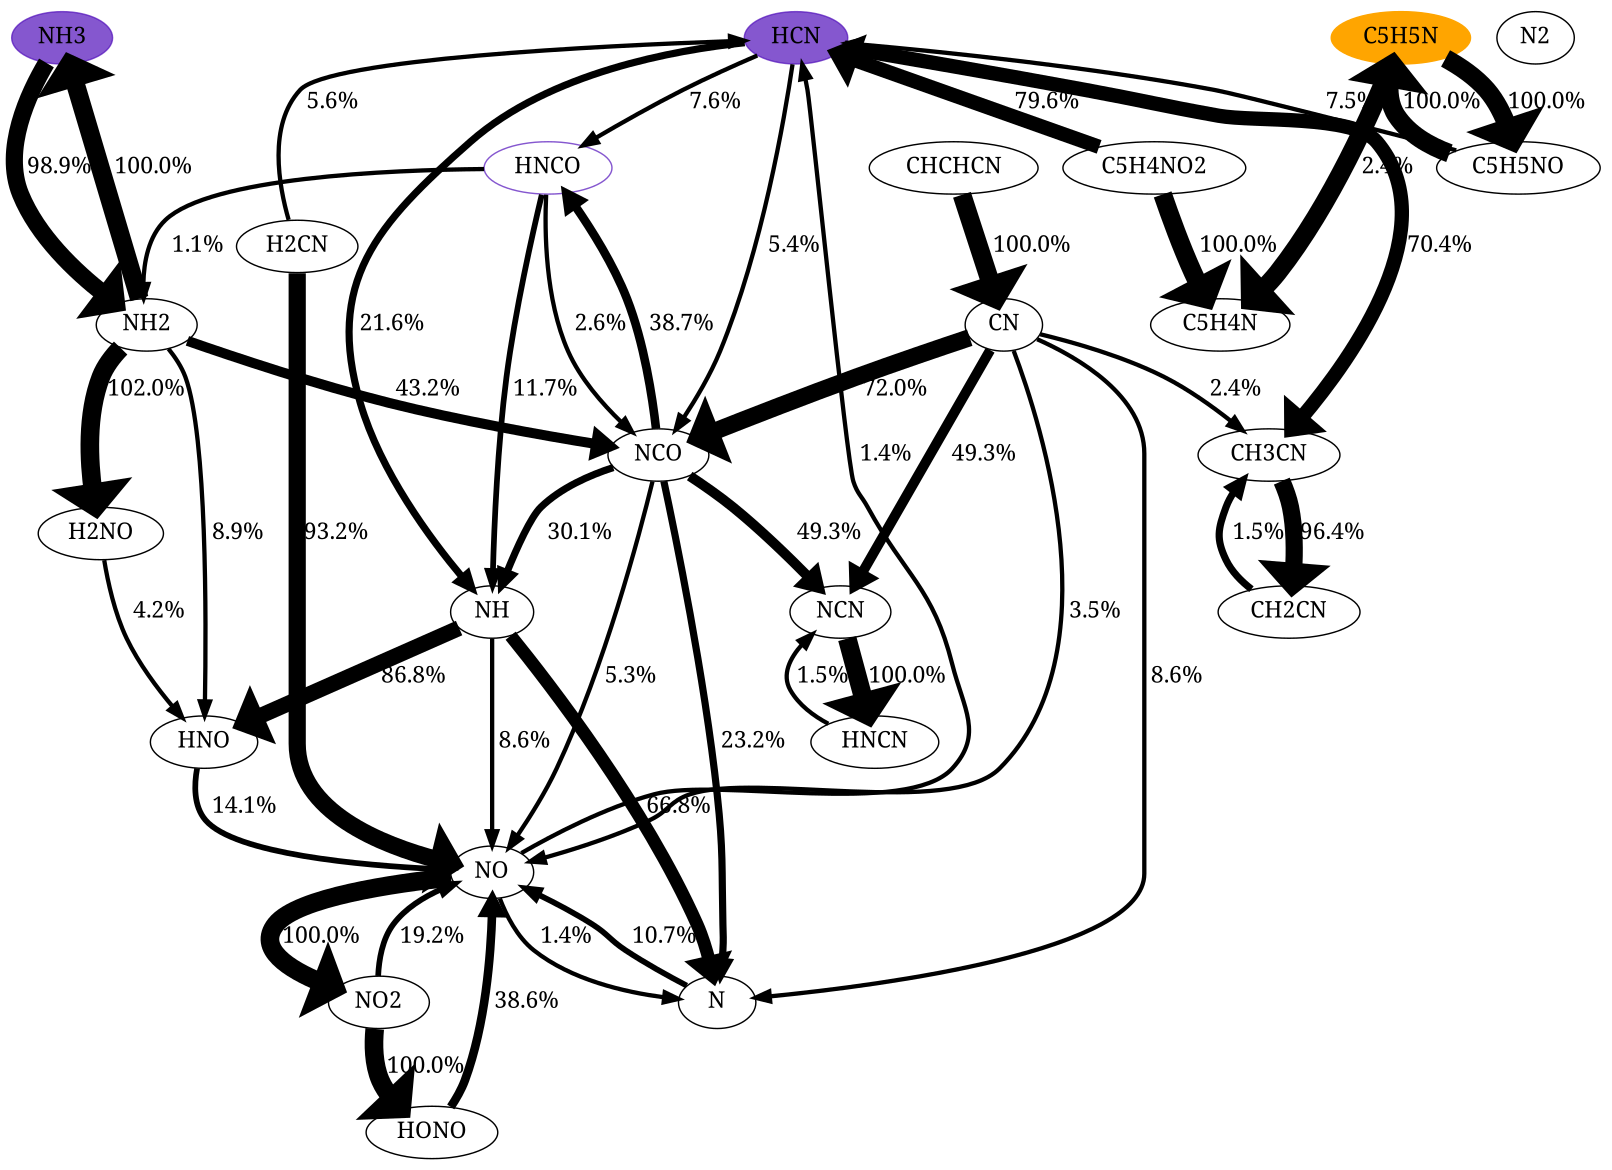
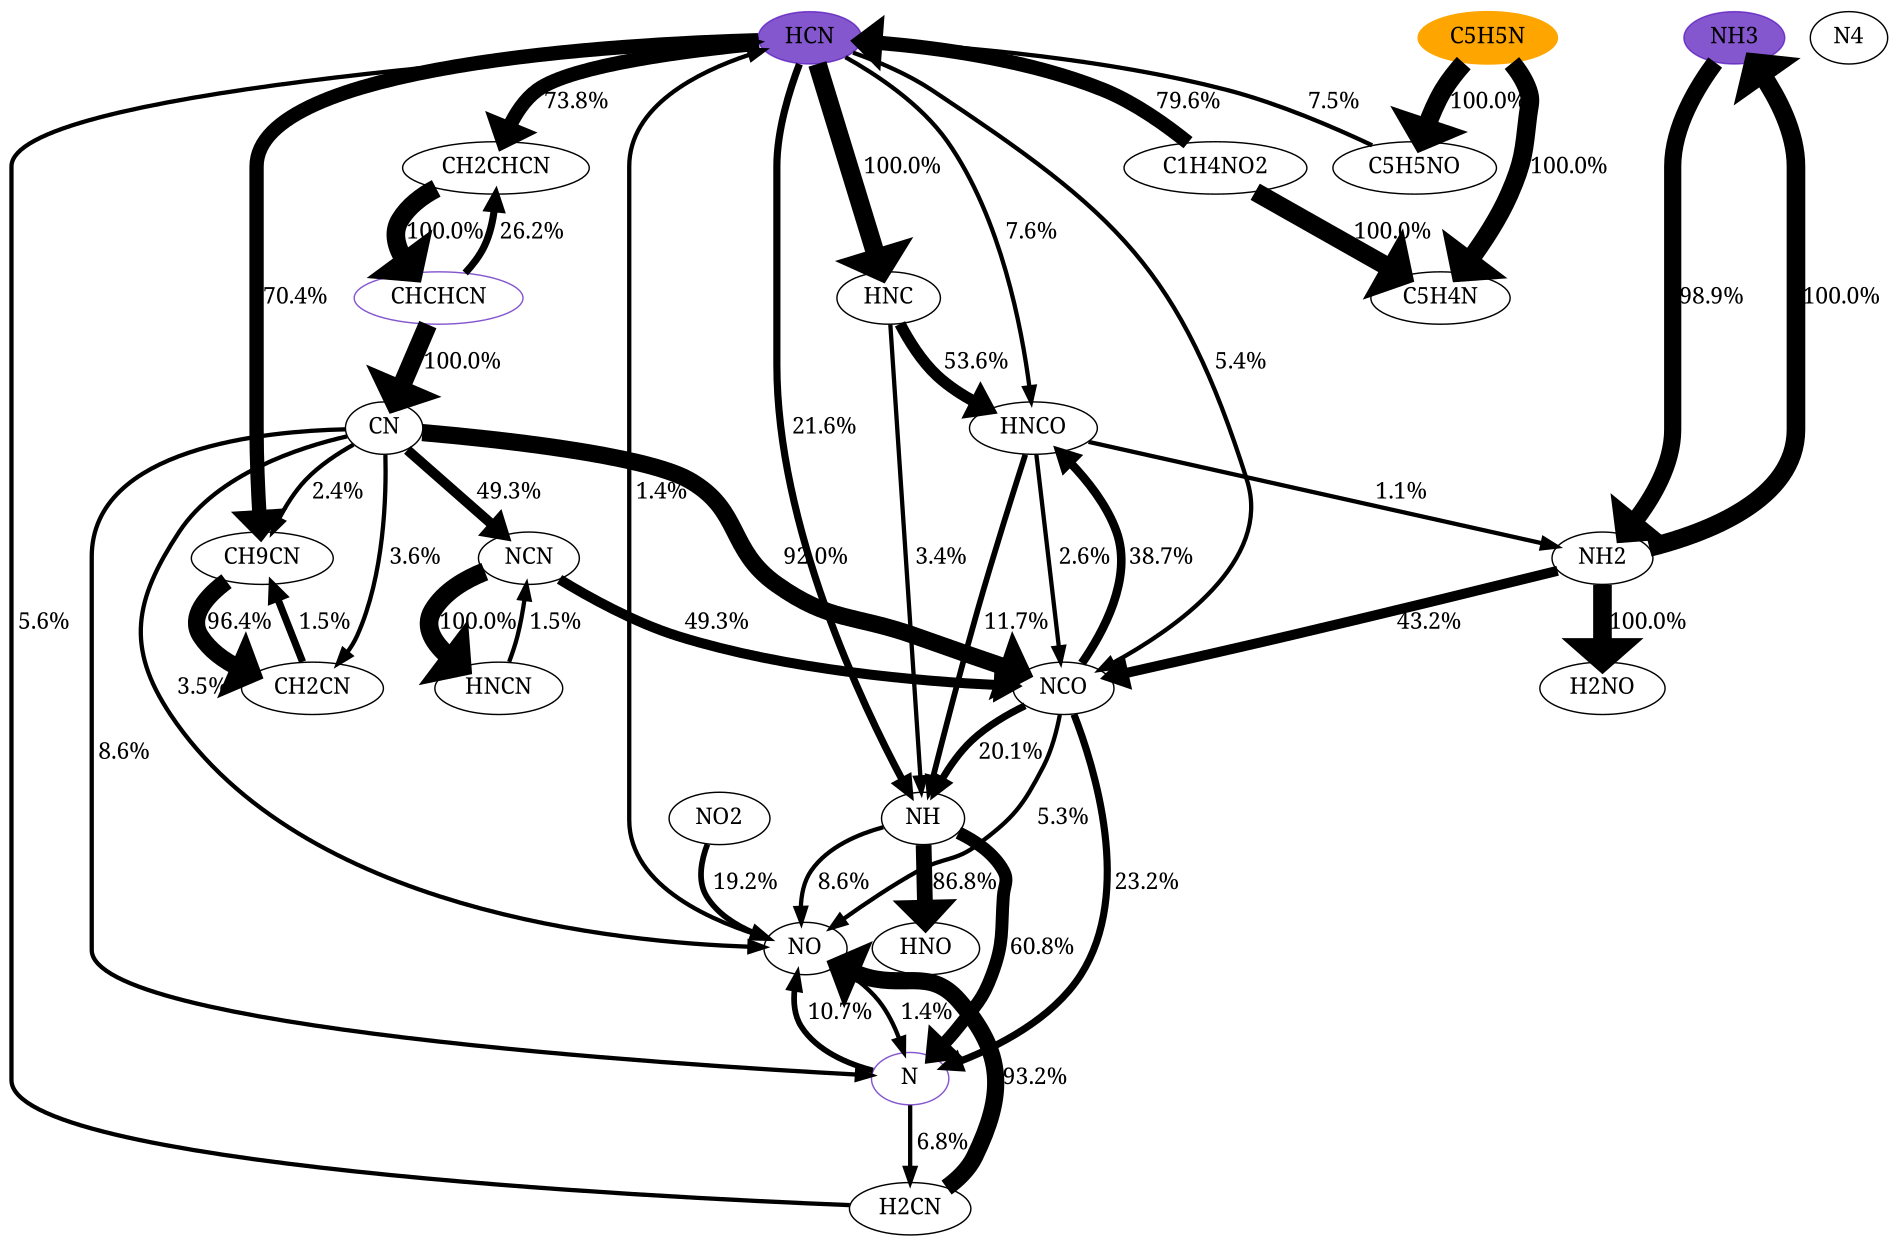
node "N2": label "N2" -> "N4"
edge "C5H5NO" -> "C5H5N": removed, label "100.0%"
node "CH2CHCN": added
node "HNCO": color #500dbab1 -> black
node "CHCHCN": color black -> #500dbab1
node "C5H4NO2": label "C5H4NO2" -> "C1H4NO2"
edge "C5H5N" -> "C5H4N": label " 2.4%" -> " 100.0%"
node "HNC": added
edge "NH2" -> "H2NO": label " 102.0%" -> " 100.0%"
edge "CN" -> "NCO": label " 72.0%" -> " 92.0%"
node "CH3CN": label "CH3CN" -> "CH9CN"
edge "NH2" -> "HNO": removed, label "8.9%"
edge "NCO" -> "NCN": reversed
edge "NCO" -> "NH": label " 30.1%" -> " 20.1%"
edge "CN" -> "CH2CN": added, label "3.6%"
edge "H2NO" -> "HNO": removed, label "4.2%"
edge "NH" -> "N": label " 66.8%" -> " 60.8%"
edge "HNO" -> "NO": removed, label "14.1%"
edge "NO" -> "NO2": removed, label "100.0%"
node "N": color black -> #500dbab1
node "HONO": removed
edge "N" -> "H2CN": added, label "6.8%"
